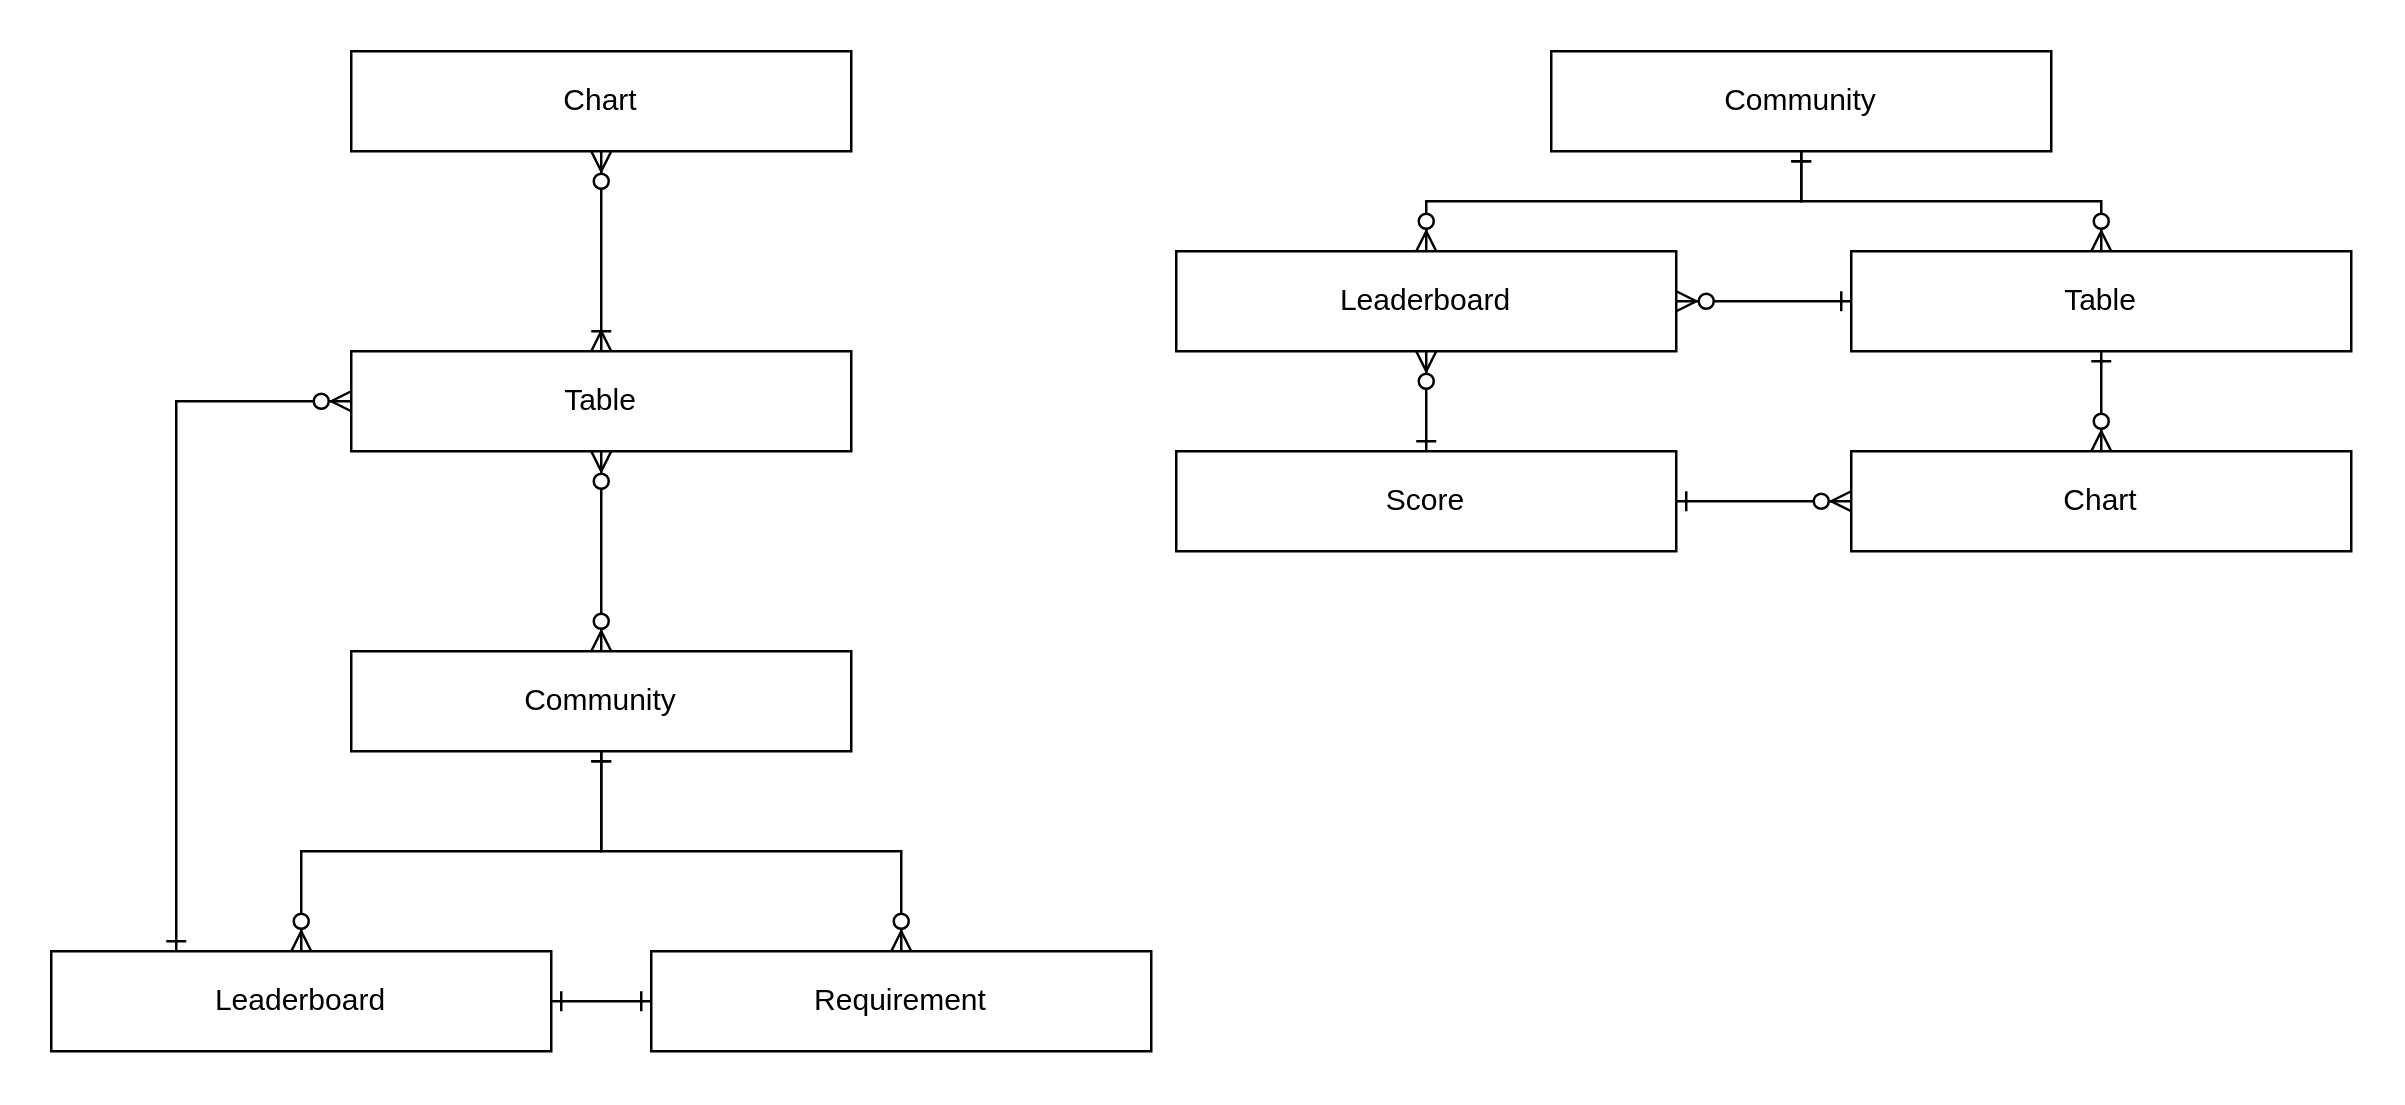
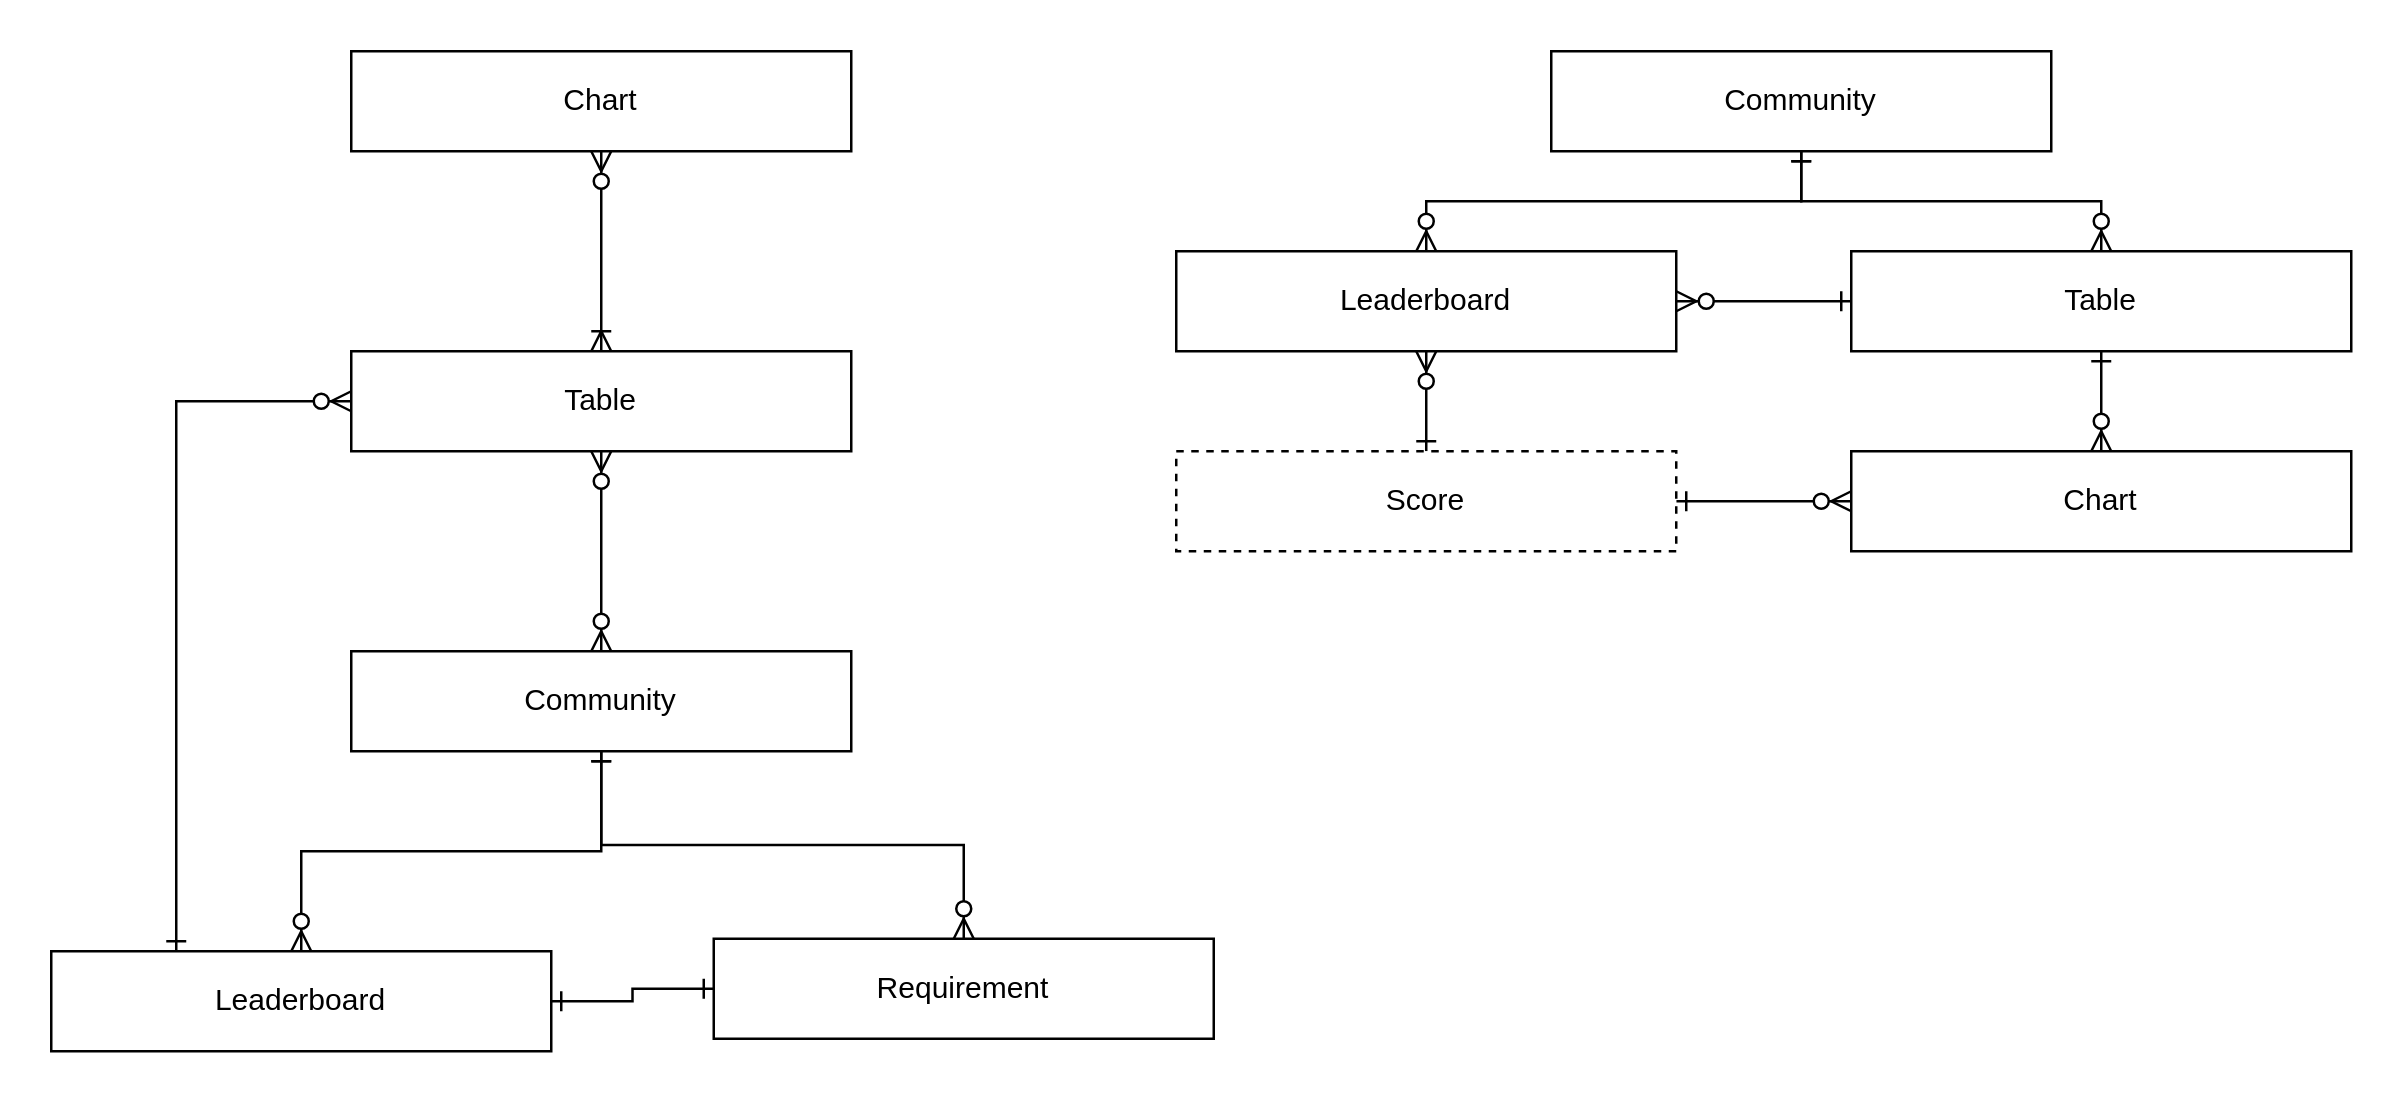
node "Score": style solid -> dashed
node "Requirement": moved (901, 1001) -> (964, 989)
